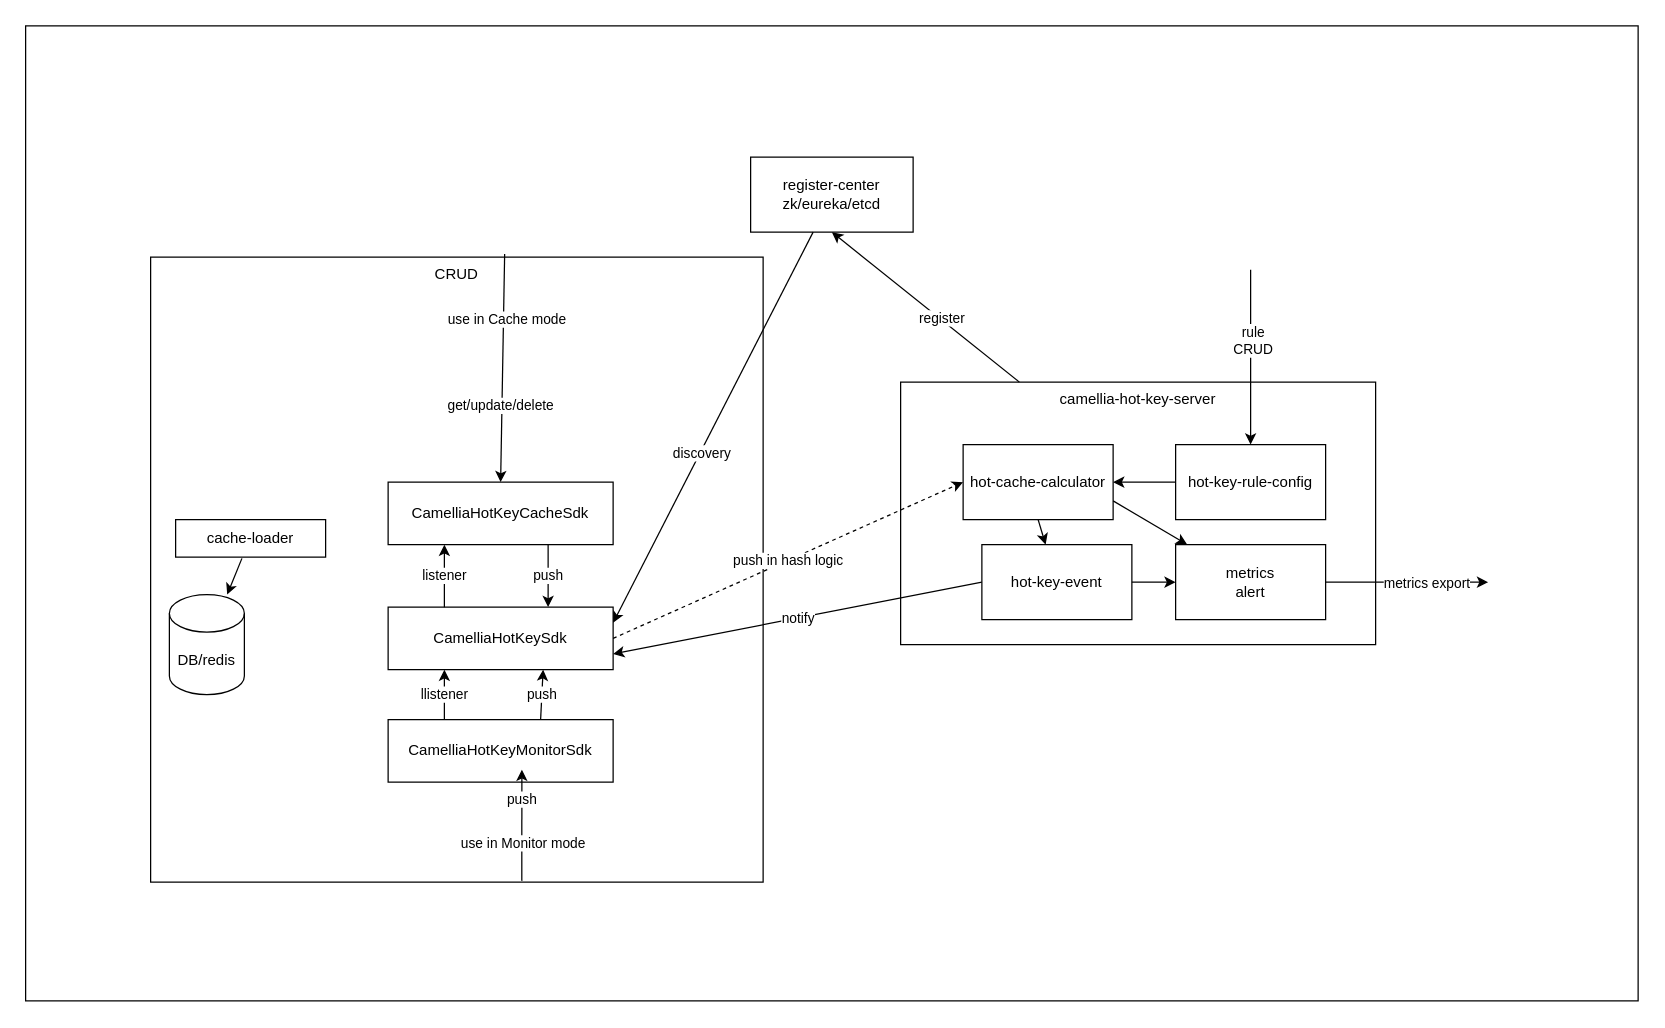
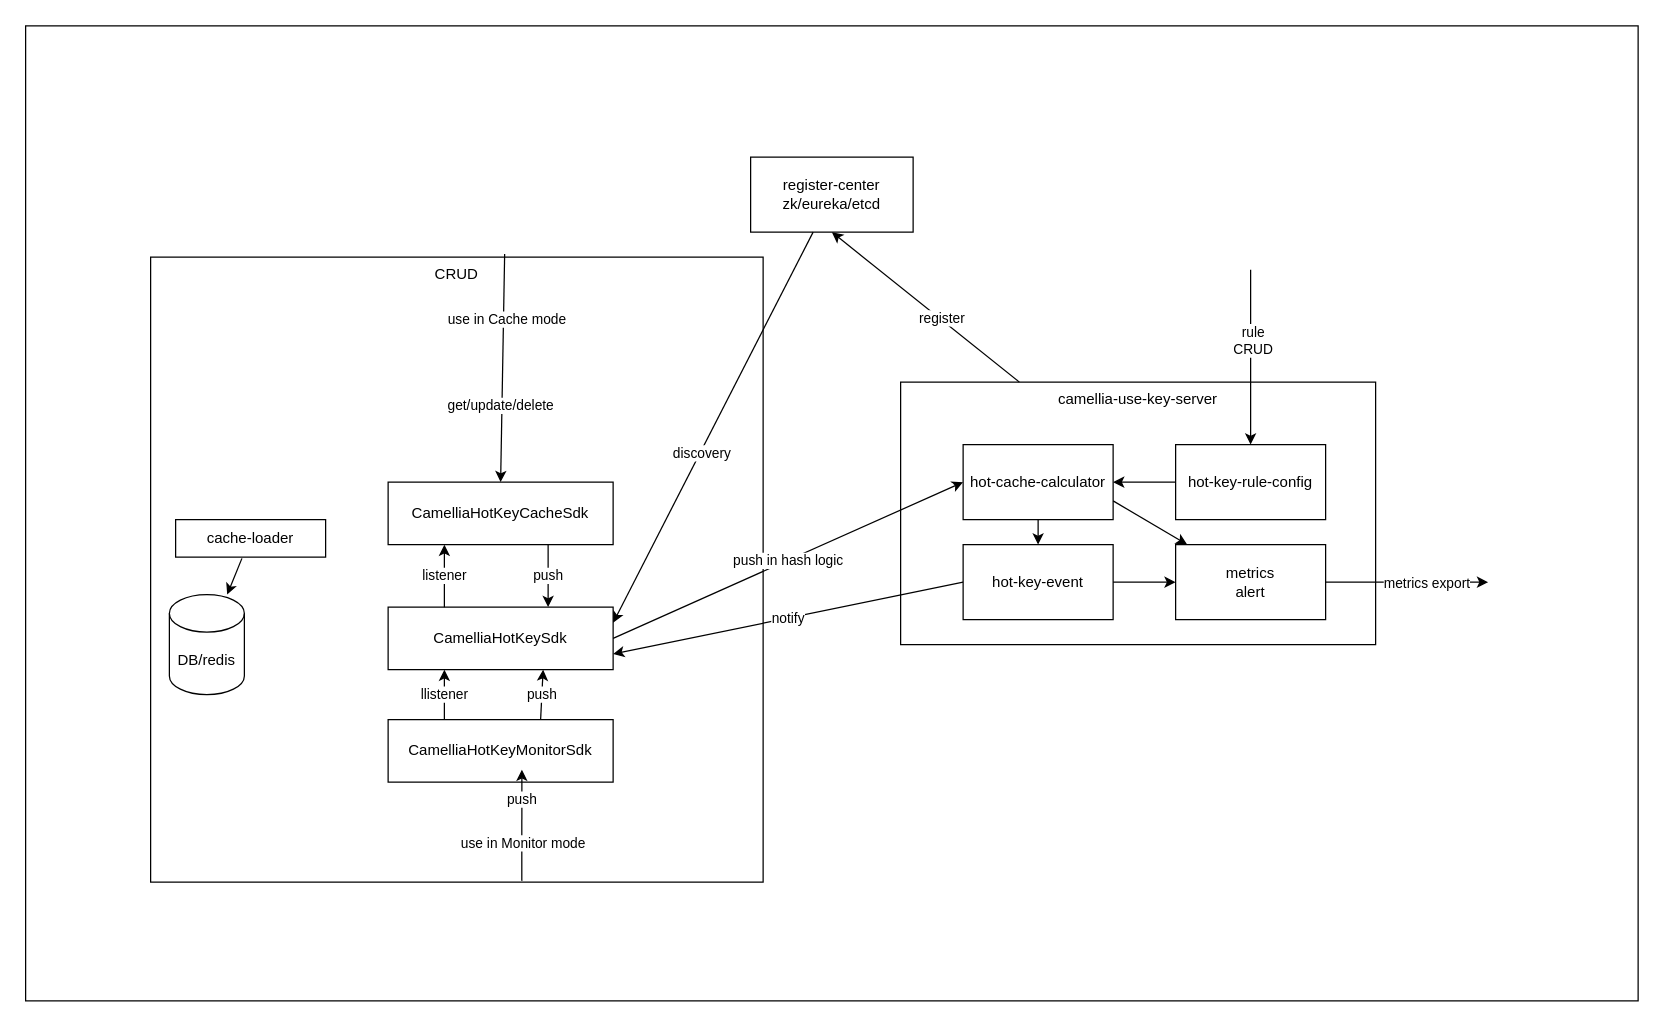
node "camellia-hot-key-server": label "camellia-hot-key-server" -> "camellia-use-key-server"
node "hot-key-event": moved (1057, 582) -> (1038, 582)
edge "CamelliaHotKeySdk" -> "hot-cache-calculator": style dashed -> solid
